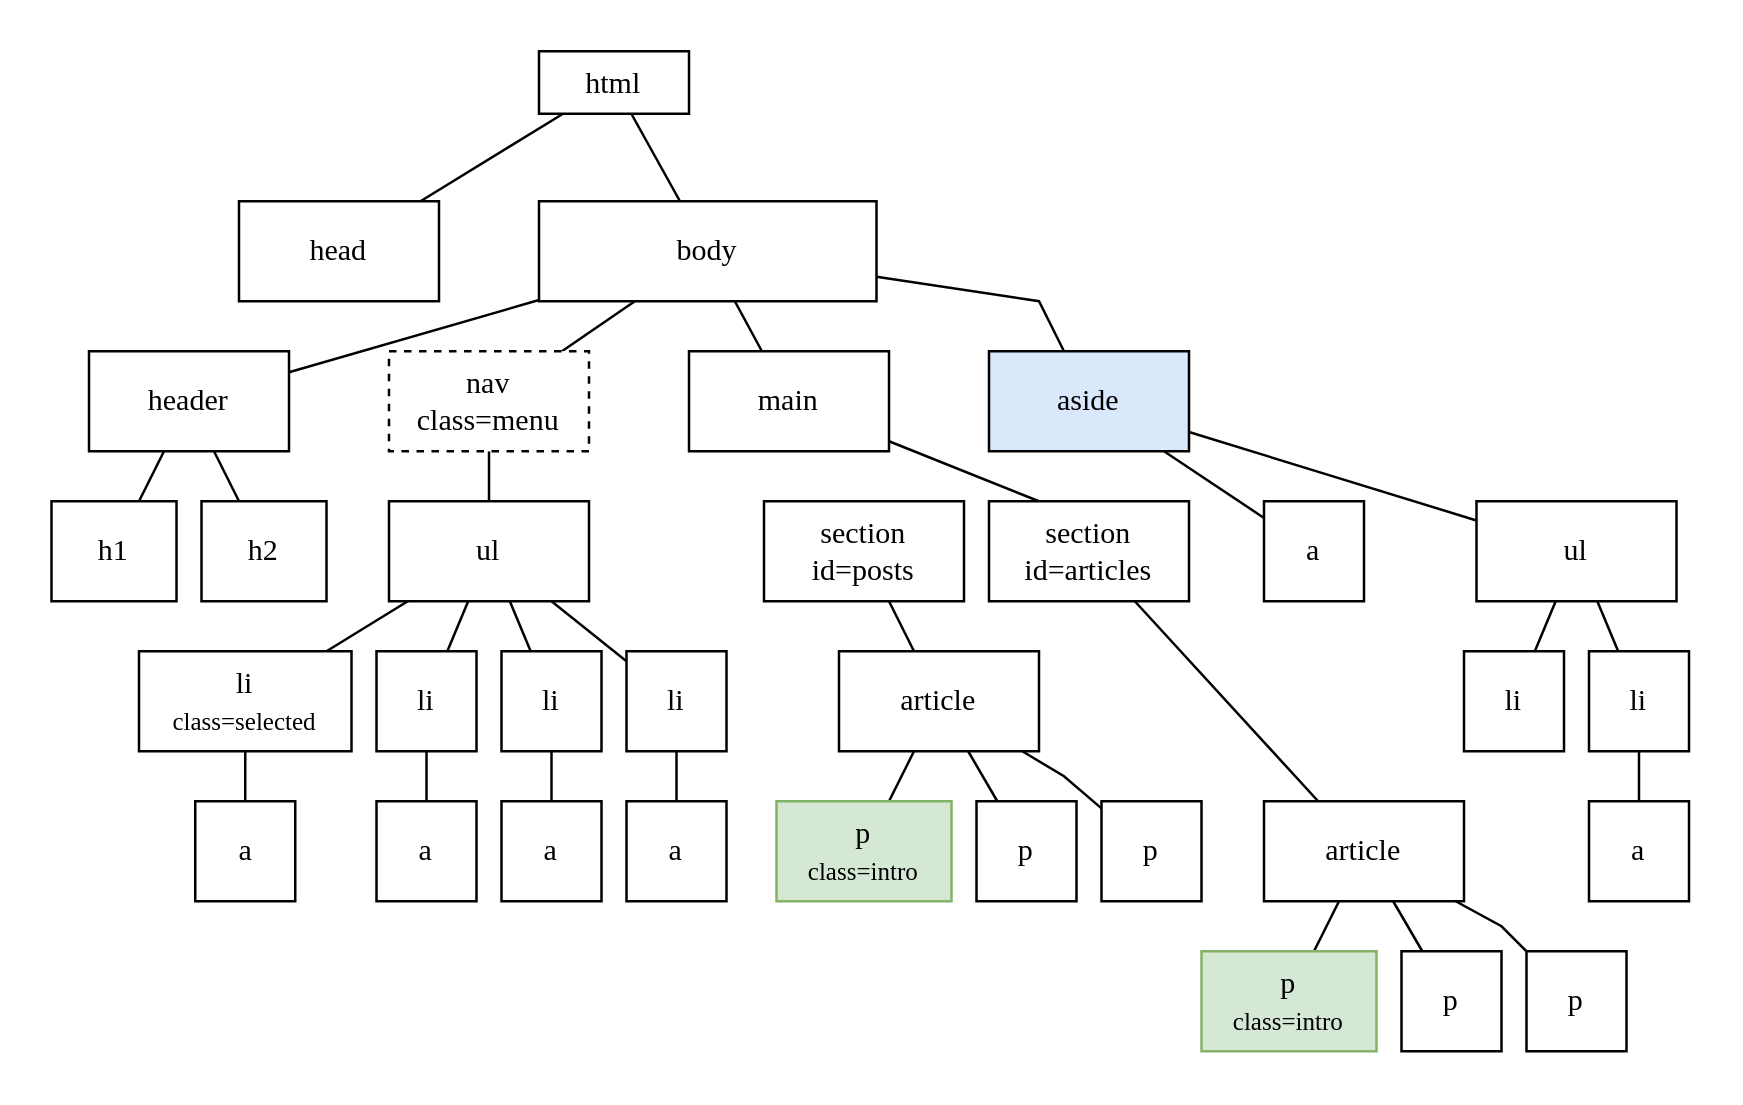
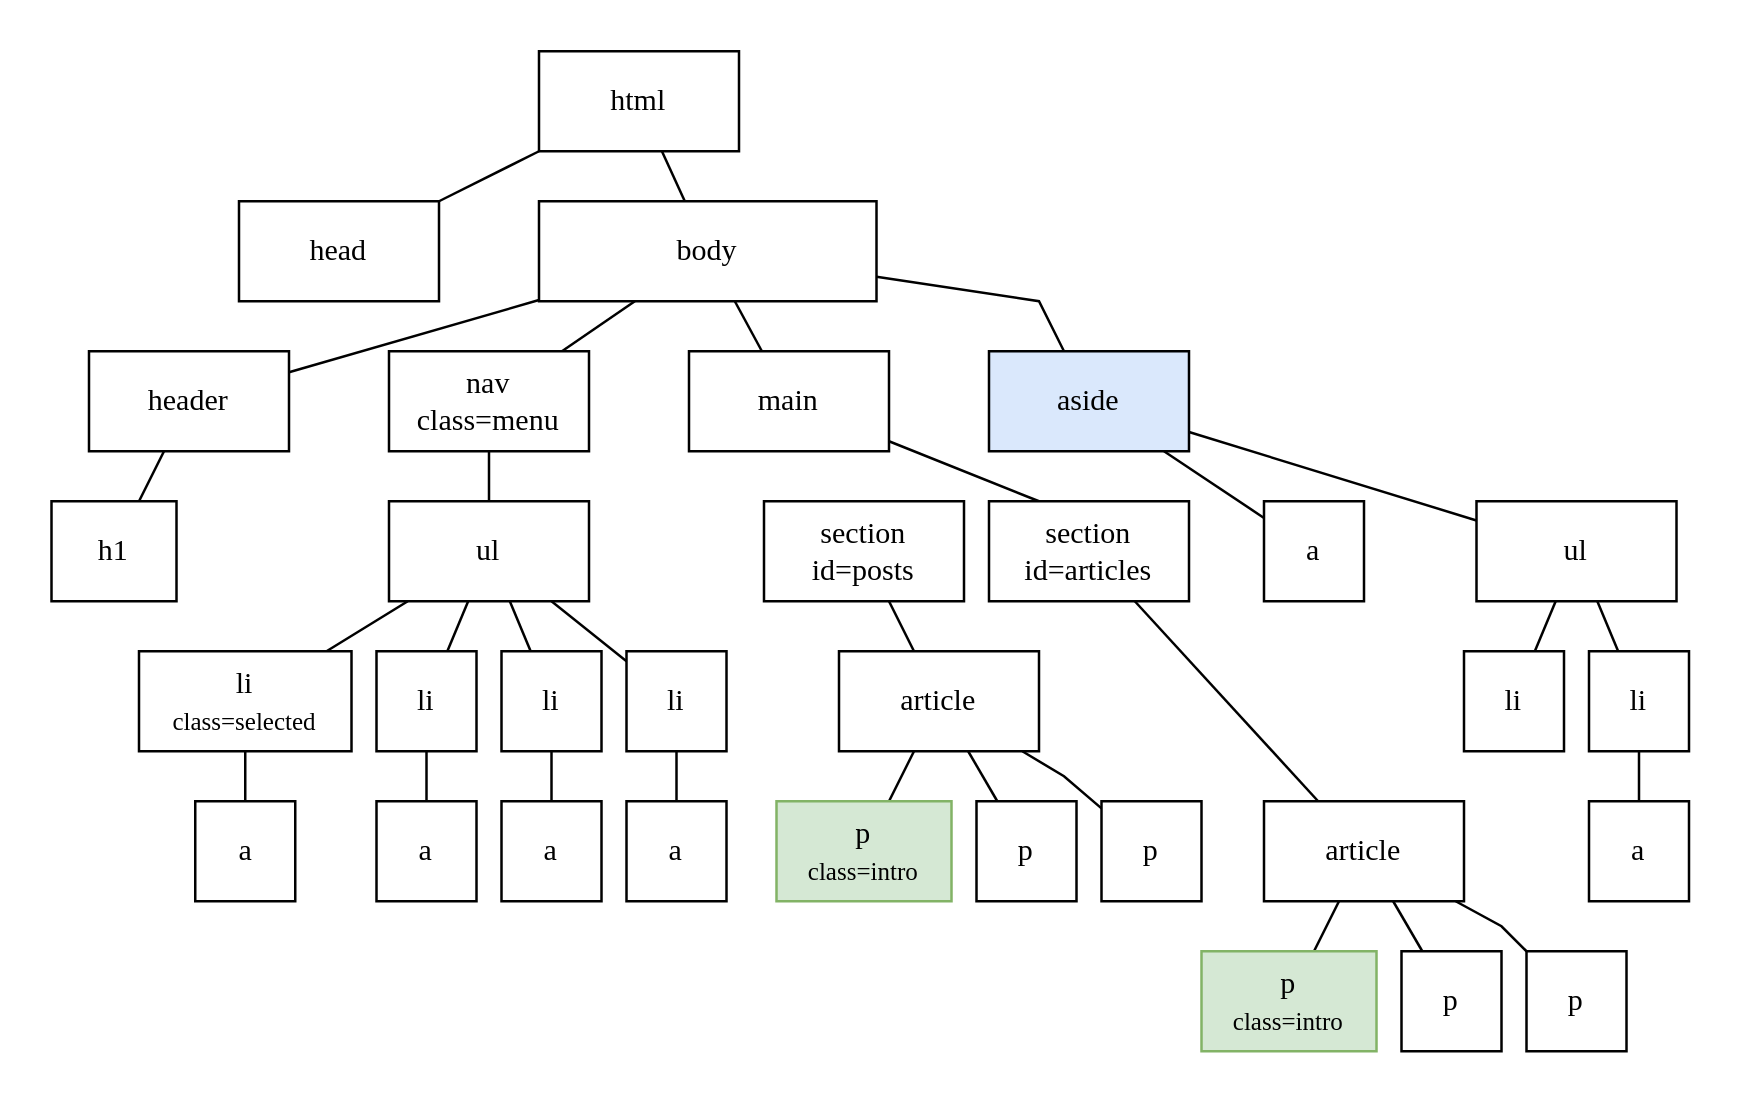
node "html": size 150x63 -> 200x100
node "nav class=menu": style dashed -> solid
edge "header" -- "h2": removed
node "h2": removed
